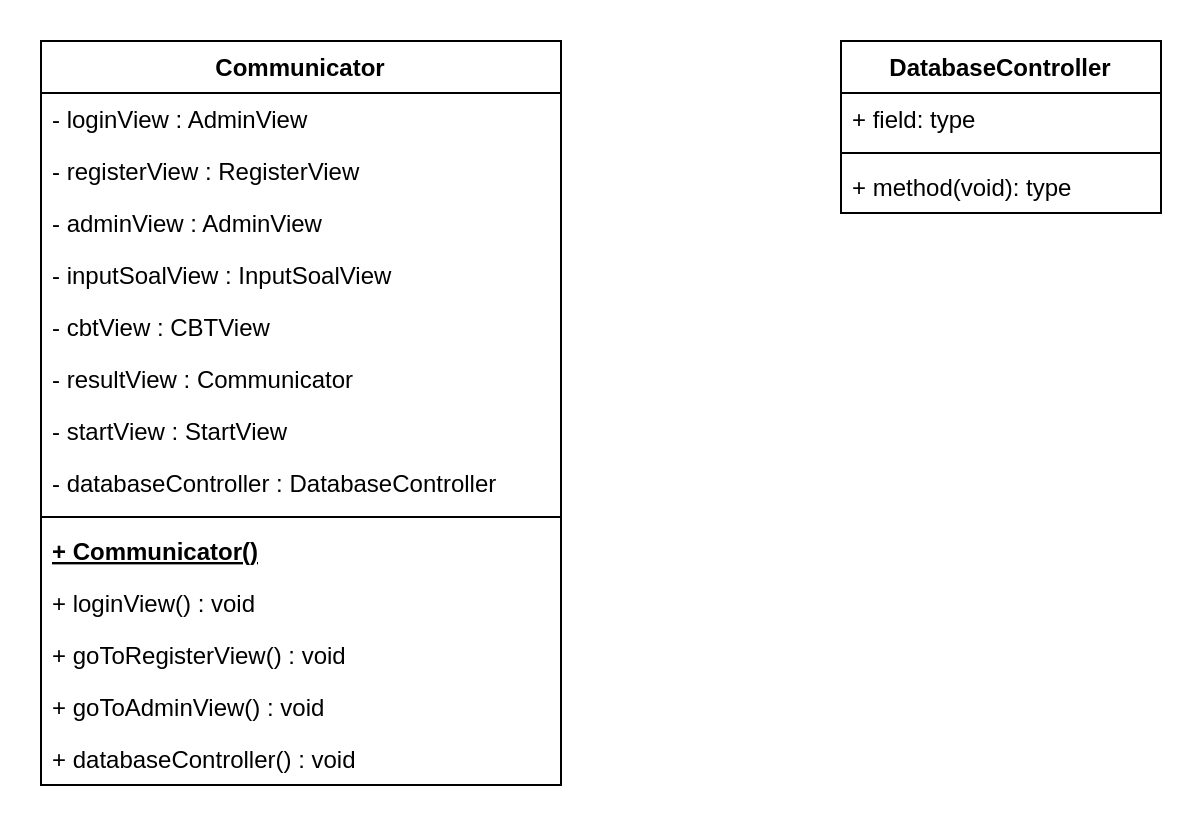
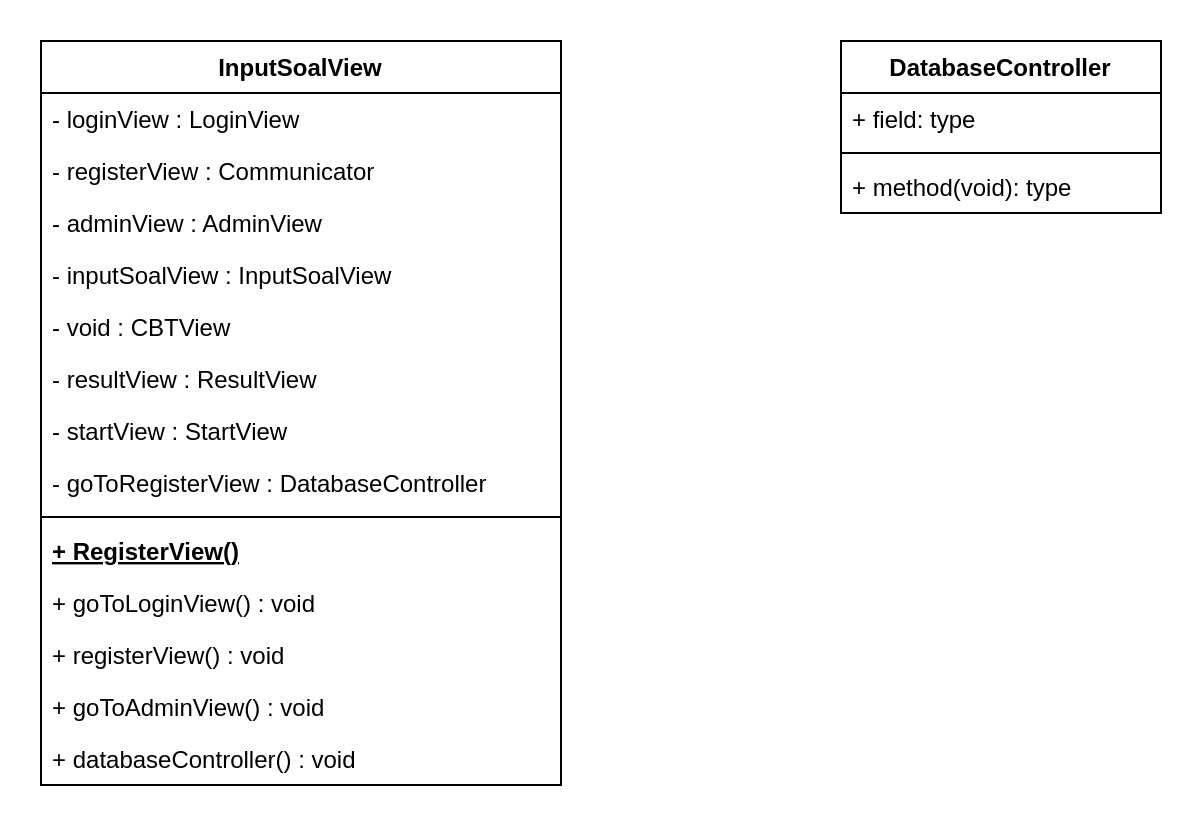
node "Communicator": label "Communicator" -> "InputSoalView"
node "- loginView : AdminView": label "- loginView : AdminView" -> "- loginView : LoginView"
node "- registerView : RegisterView": label "- registerView : RegisterView" -> "- registerView : Communicator"
node "- cbtView : CBTView": label "- cbtView : CBTView" -> "- void : CBTView"
node "- resultView : Communicator": label "- resultView : Communicator" -> "- resultView : ResultView"
node "- databaseController : DatabaseController": label "- databaseController : DatabaseController" -> "- goToRegisterView : DatabaseController"
node "+ Communicator()": label "+ Communicator()" -> "+ RegisterView()"
node "+ loginView() : void": label "+ loginView() : void" -> "+ goToLoginView() : void"
node "+ goToRegisterView() : void": label "+ goToRegisterView() : void" -> "+ registerView() : void"
